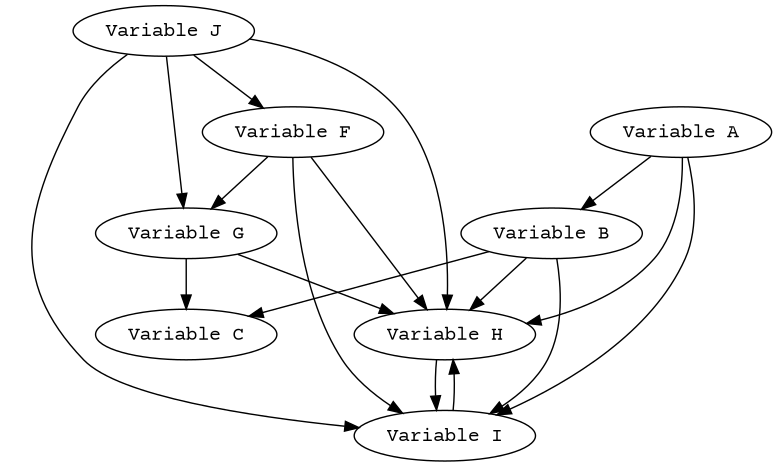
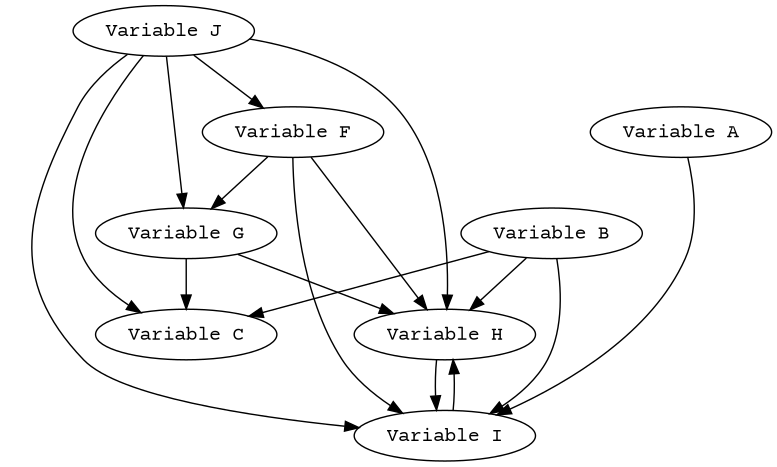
edge "Variable A" -> "Variable B": removed
edge "Variable J" -> "Variable C": added
edge "Variable A" -> "Variable H": removed
